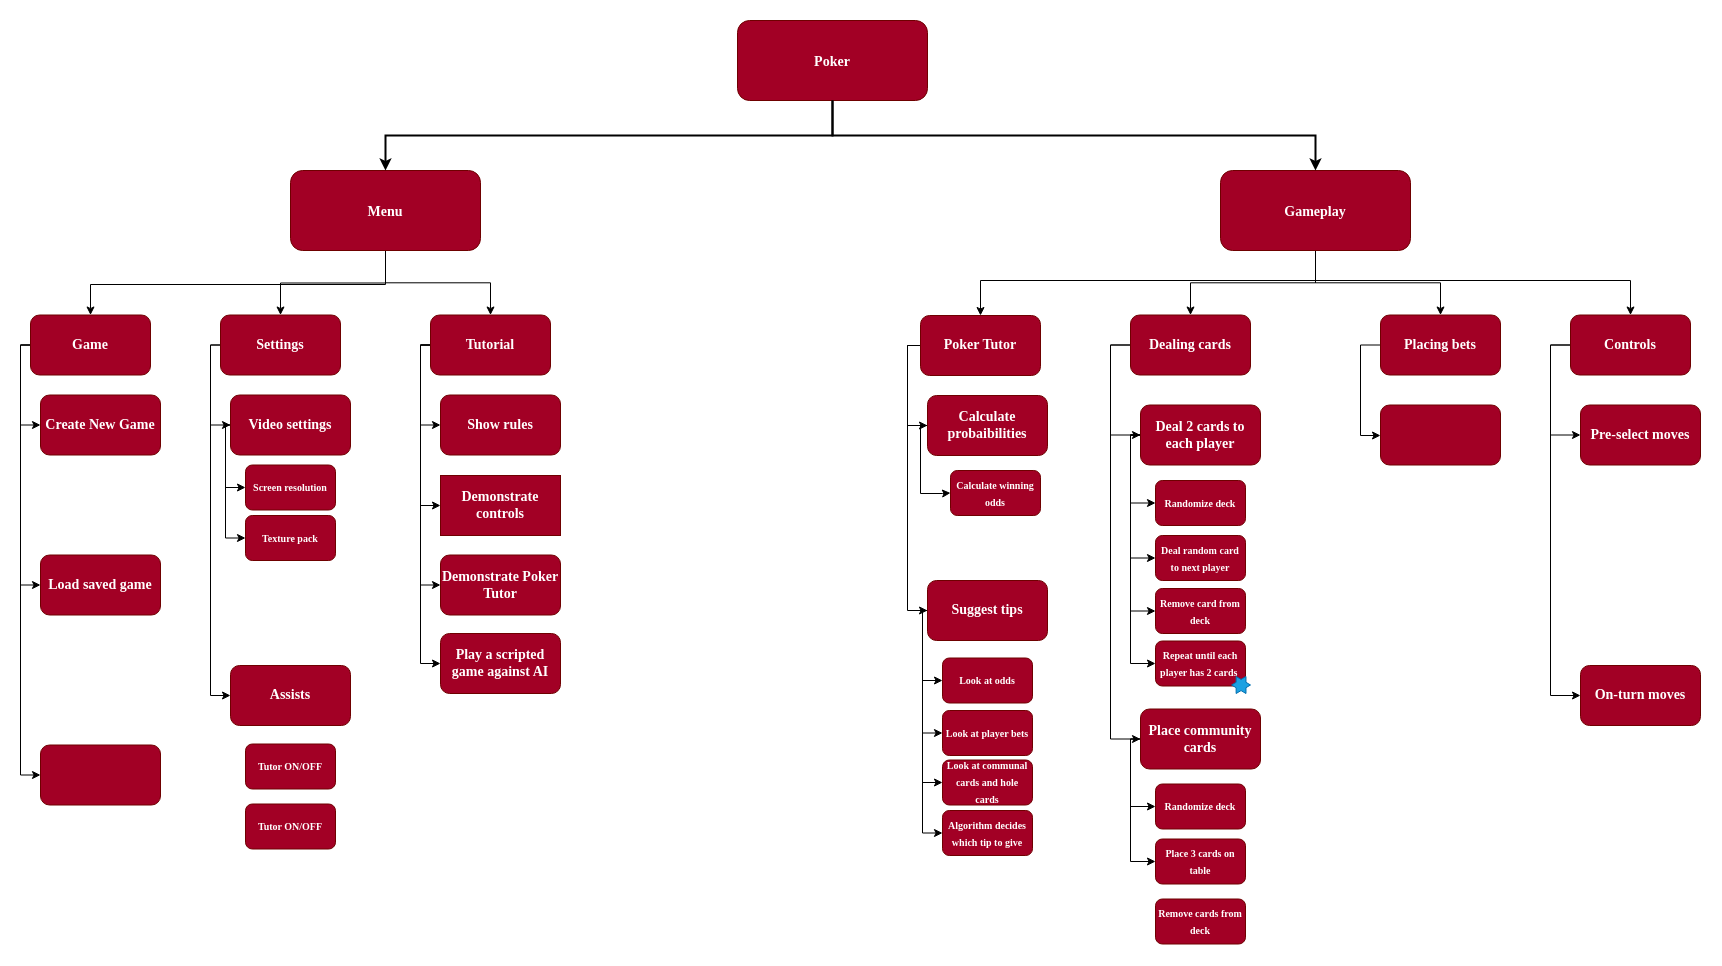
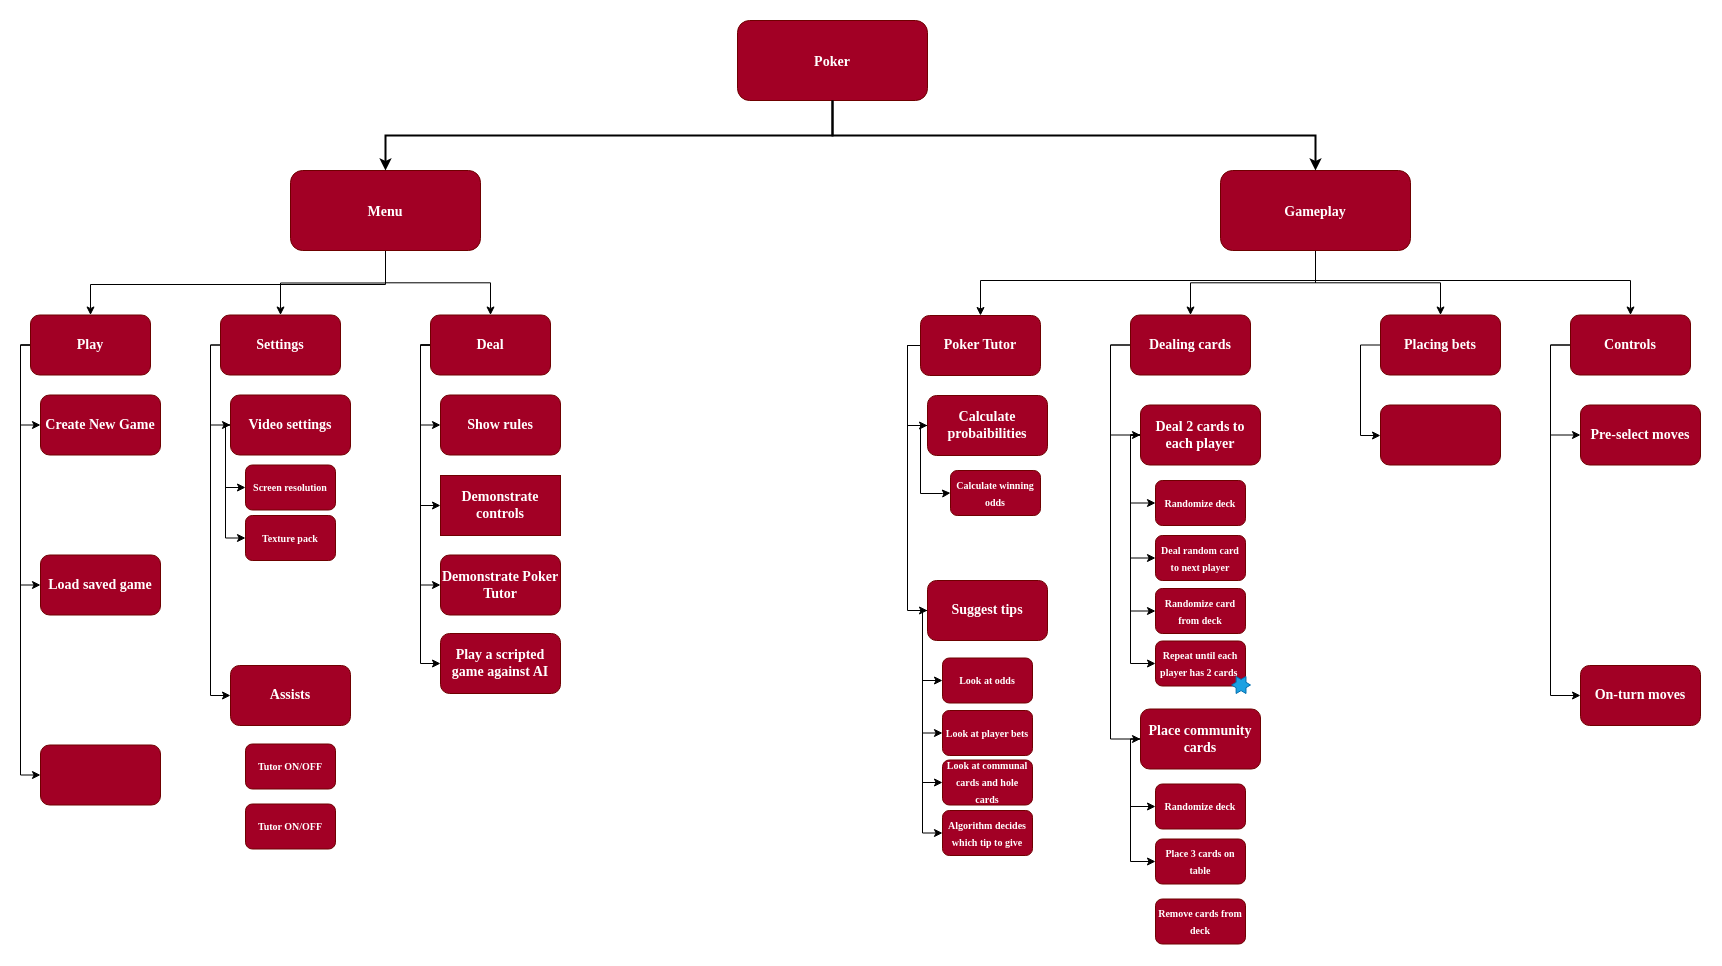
node "Game": label "Game" -> "Play"
node "Tutorial": label "Tutorial" -> "Deal"
node "Remove card from deck": label "Remove card from deck" -> "Randomize card from deck"
